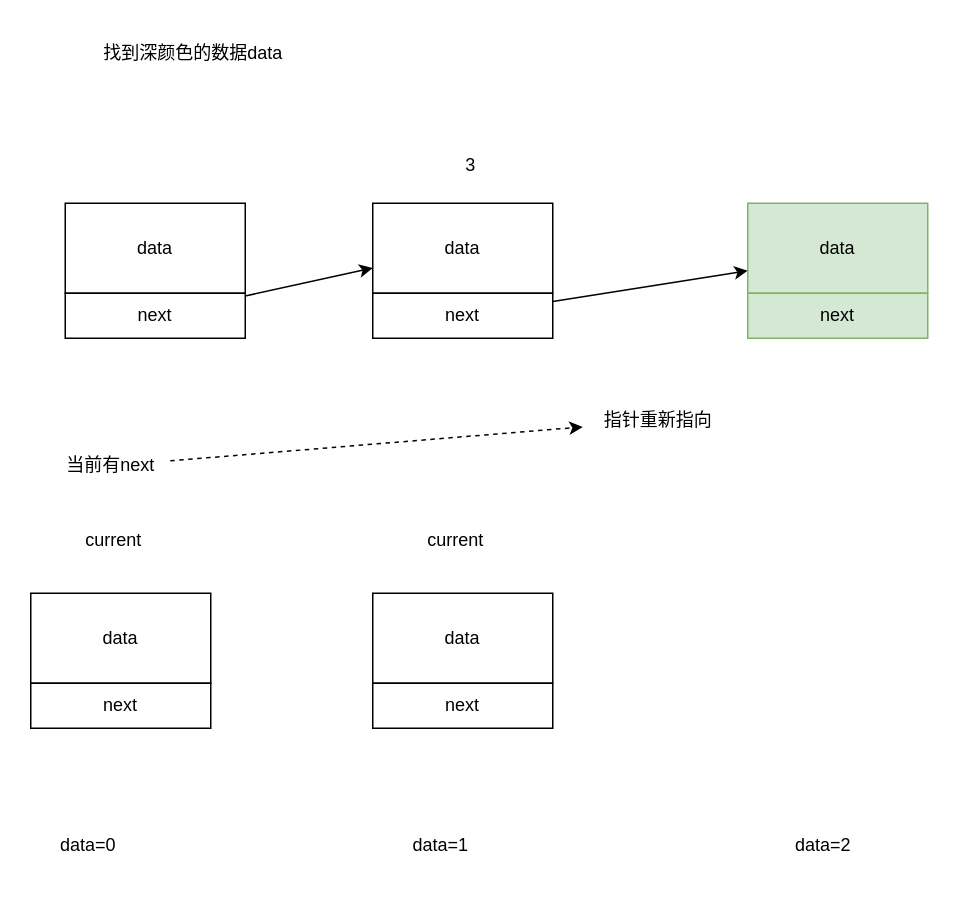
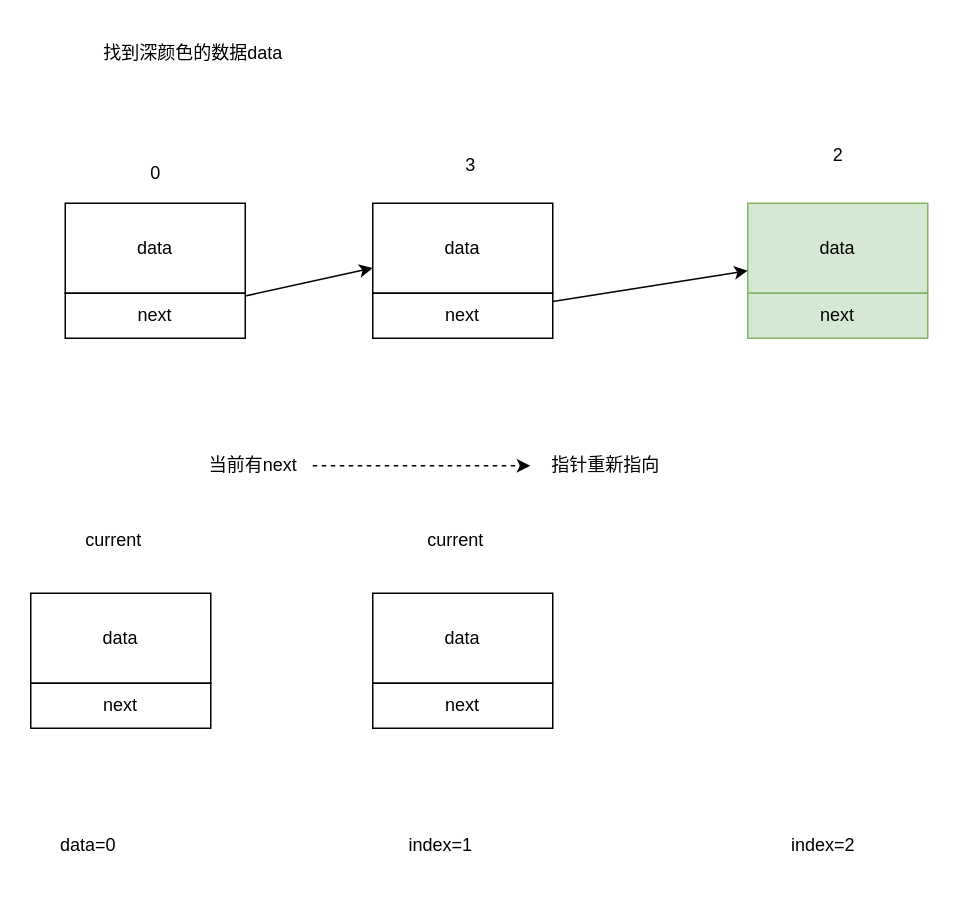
node "2": added
node "0": added
node "指针重新指向": moved (658, 421) -> (605, 466)
node "当前有next": moved (110, 466) -> (253, 466)
node "data=1": label "data=1" -> "index=1"
node "data=2": label "data=2" -> "index=2"
